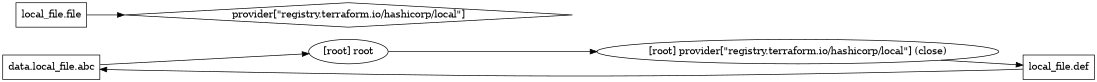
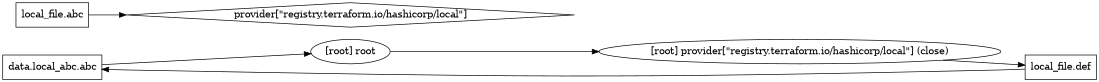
node "local_file.file": label "local_file.file" -> "local_file.abc"
node "data.local_file.abc": label "data.local_file.abc" -> "data.local_abc.abc"
